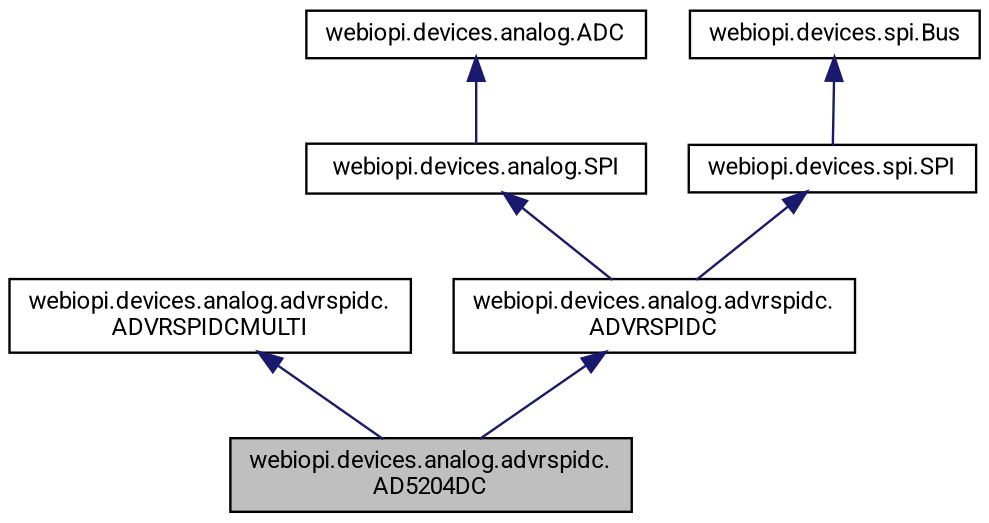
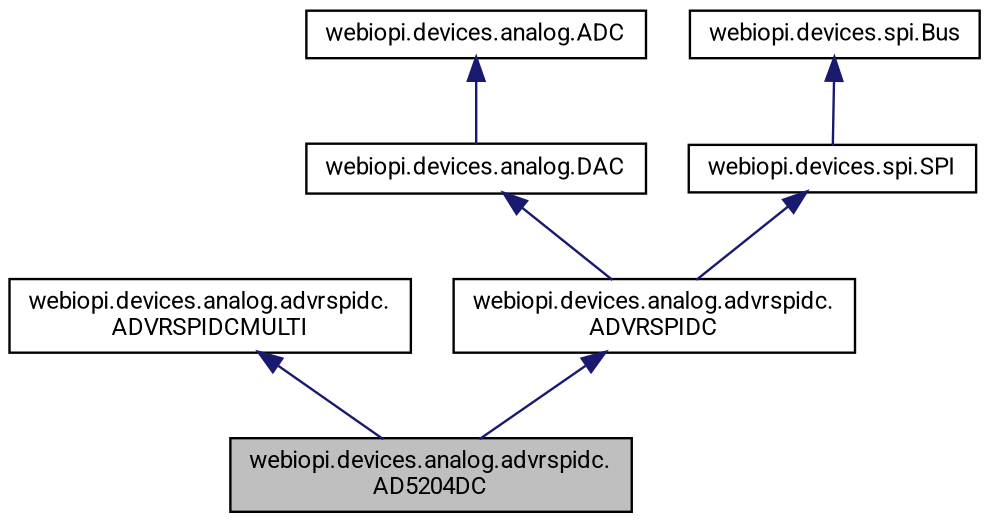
node "webiopi.devices.analog.SPI": label "webiopi.devices.analog.SPI" -> "webiopi.devices.analog.DAC"
